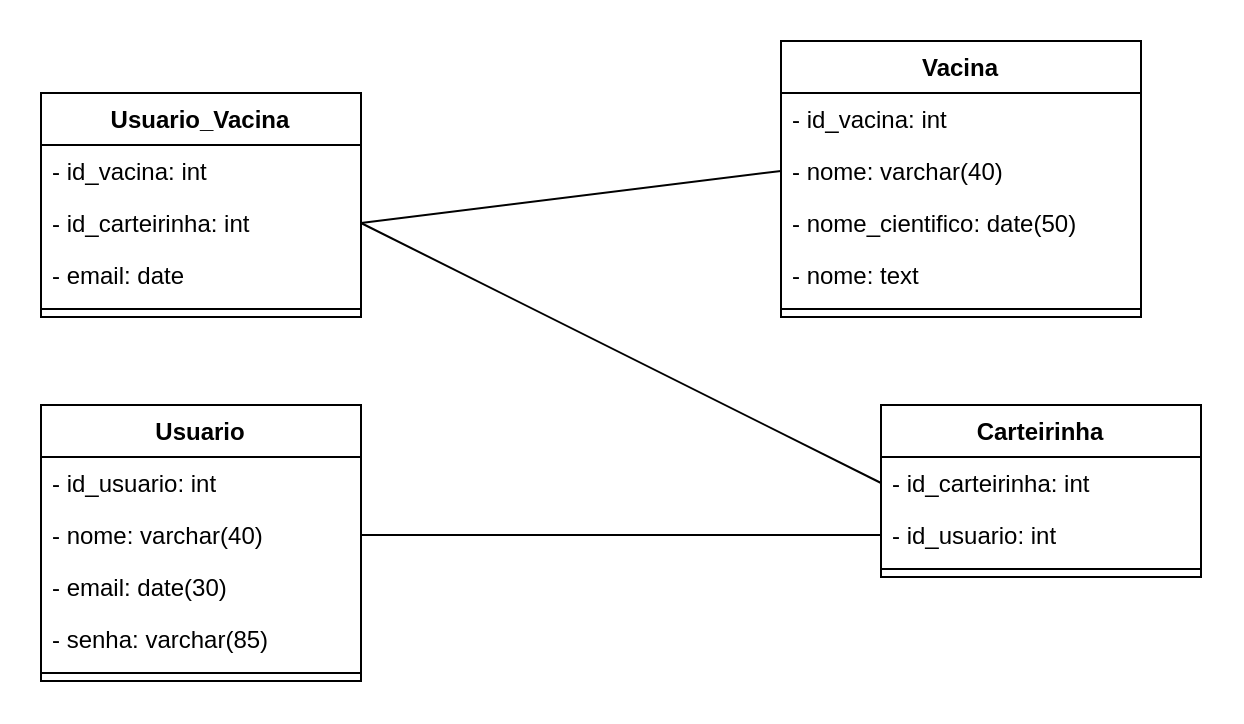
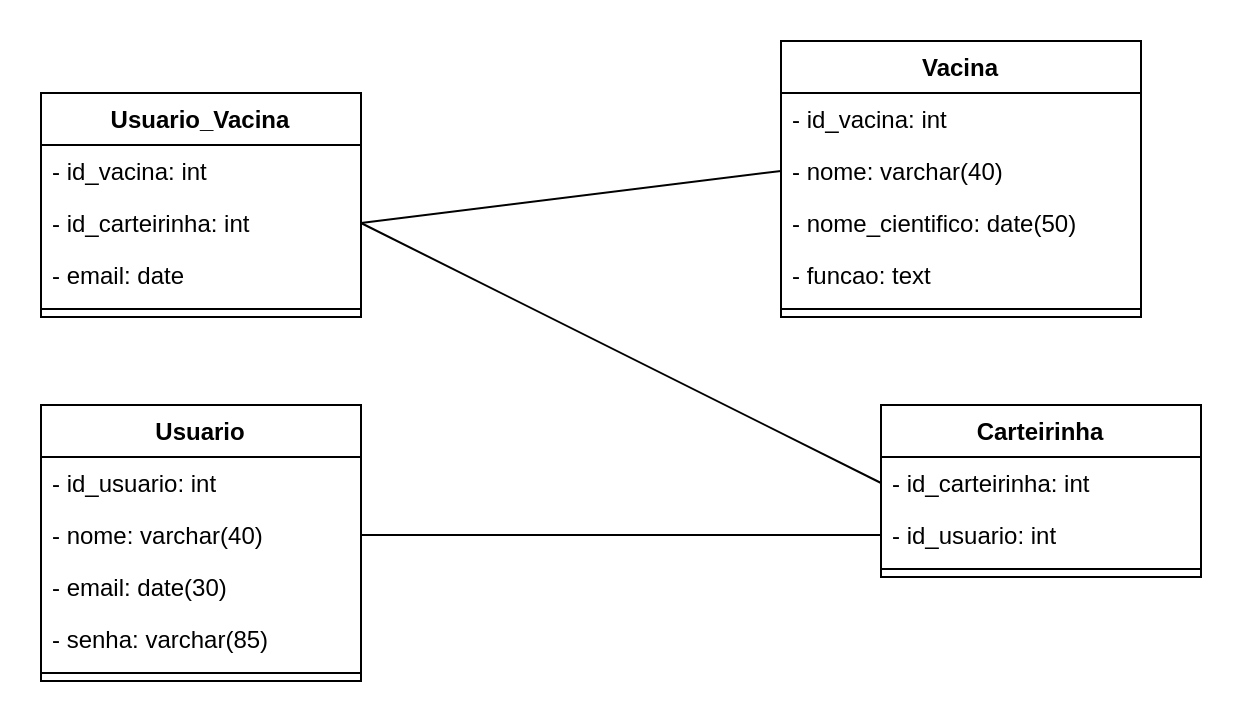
node "- nome: text": label "- nome: text" -> "- funcao: text"
